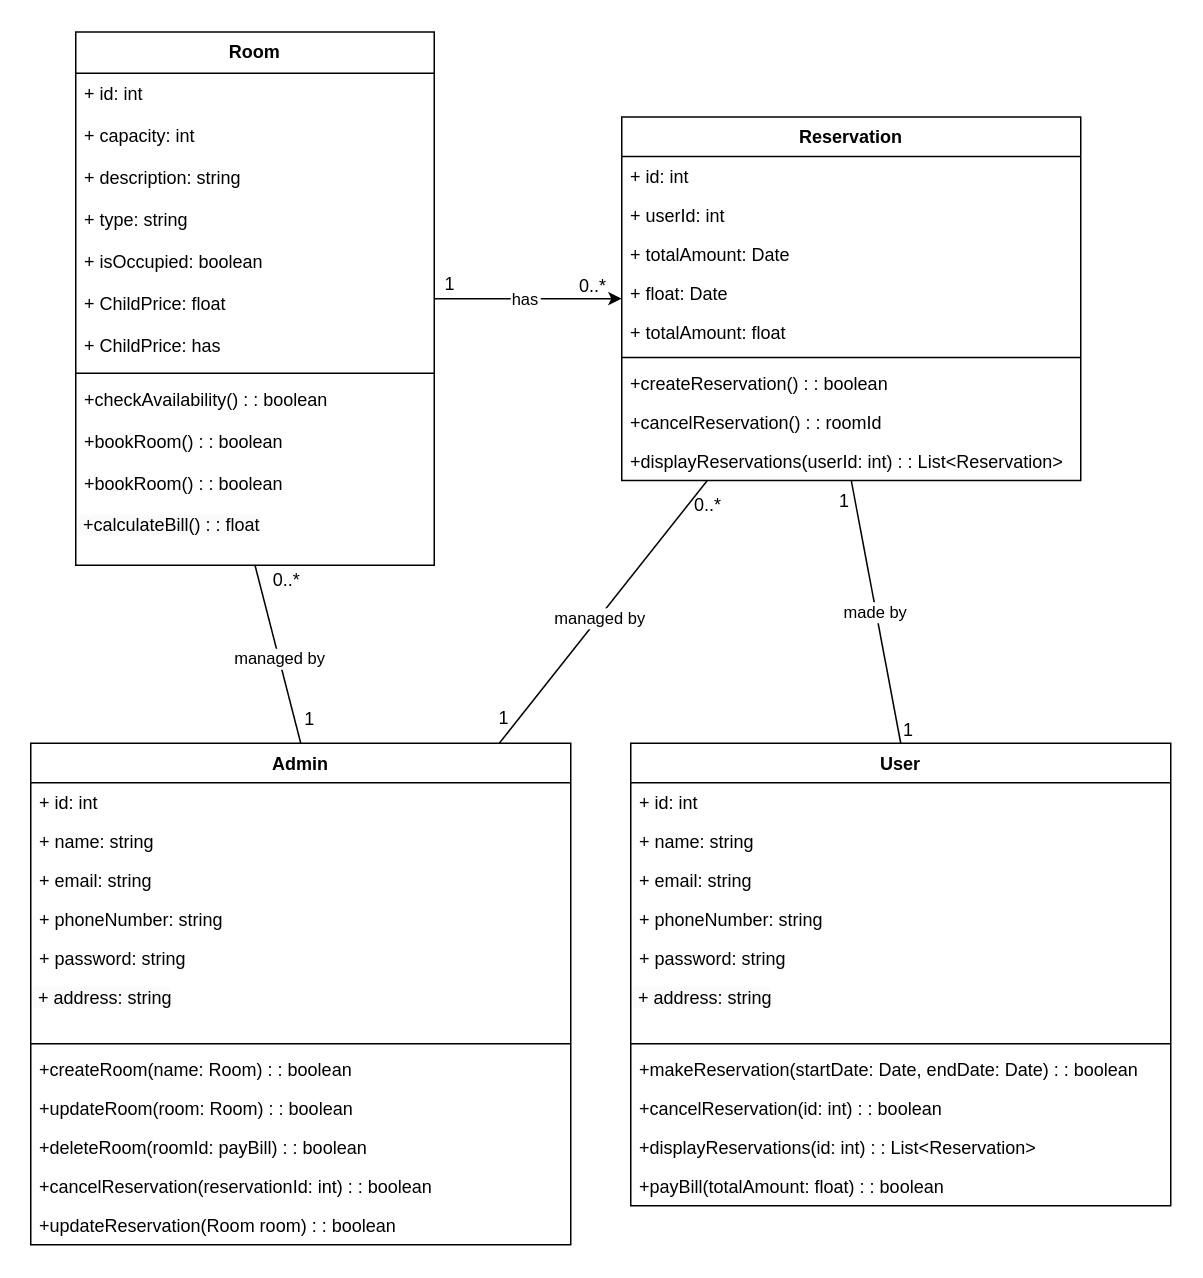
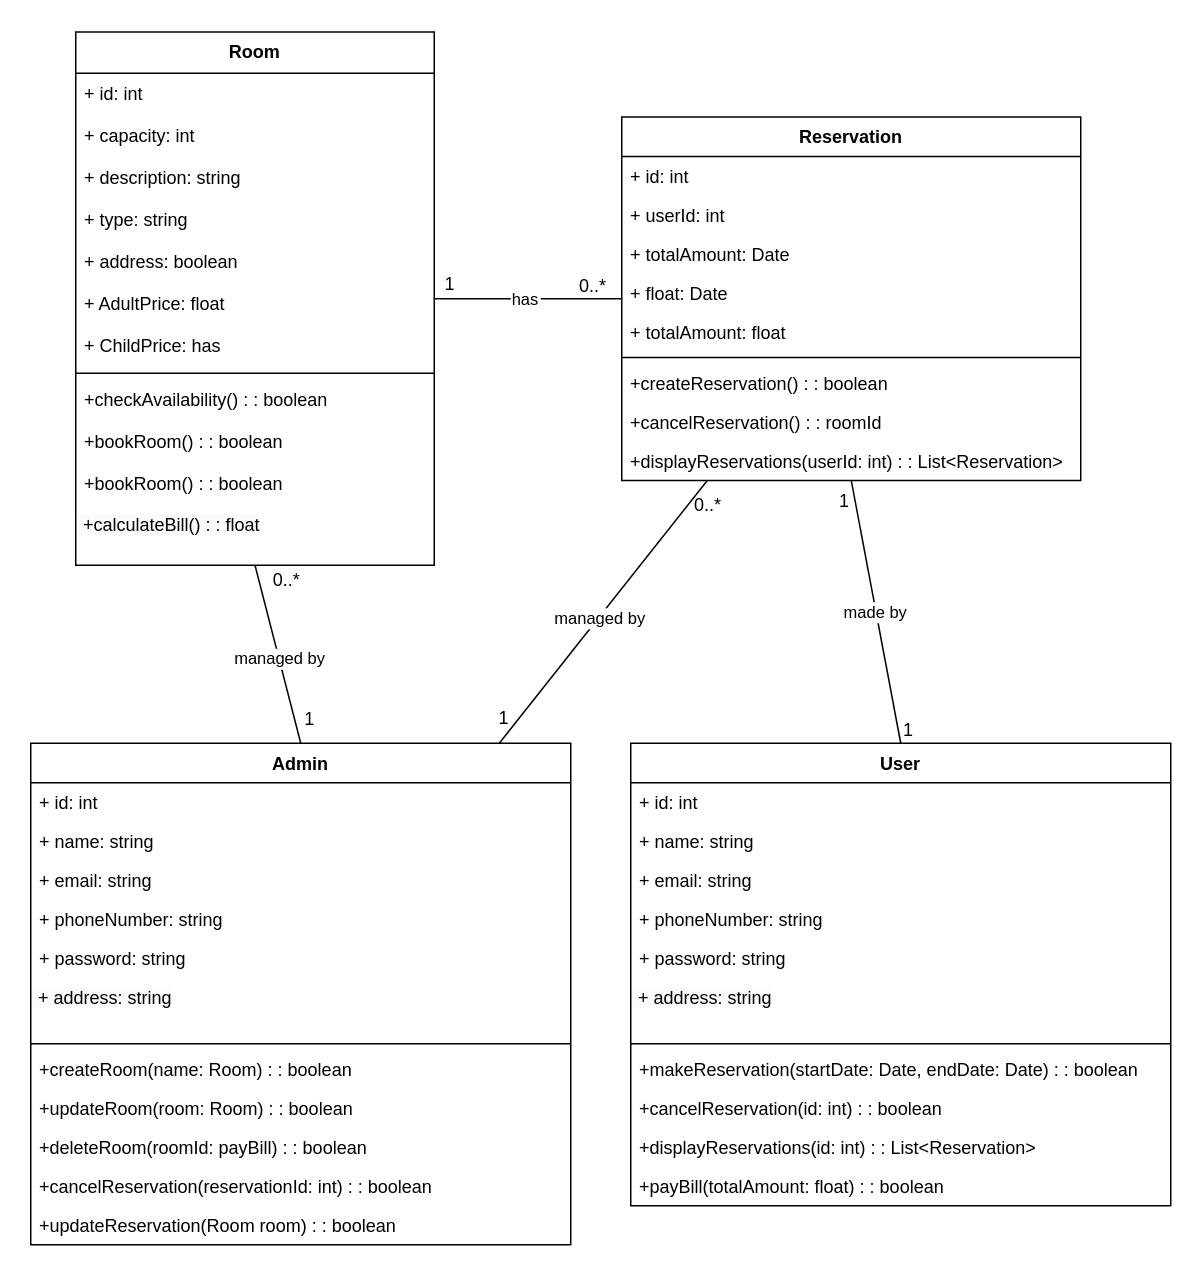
node "+ isOccupied: boolean": label "+ isOccupied: boolean" -> "+ address: boolean"
edge "Room" -> "Reservation": arrowhead classic -> none
node "+ ChildPrice: float": label "+ ChildPrice: float" -> "+ AdultPrice: float"
